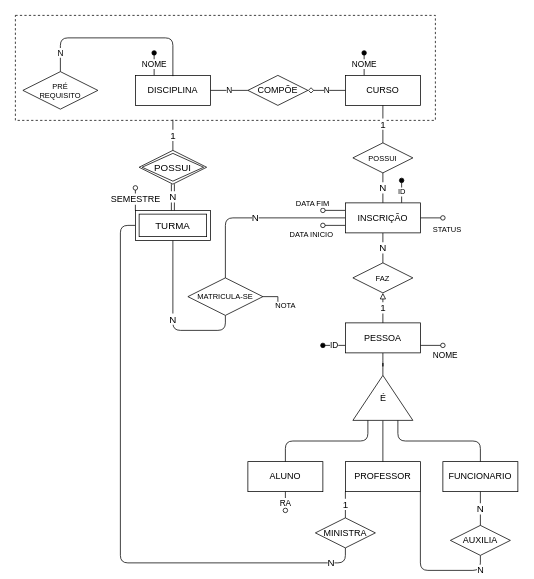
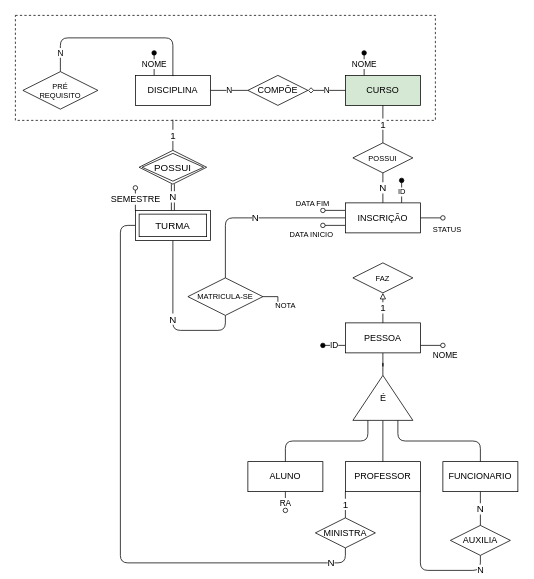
node "CURSO": fillcolor #ffffff -> #d5e8d4
edge "INSCRIÇÃO" -- "FAZ": removed, label "N"
